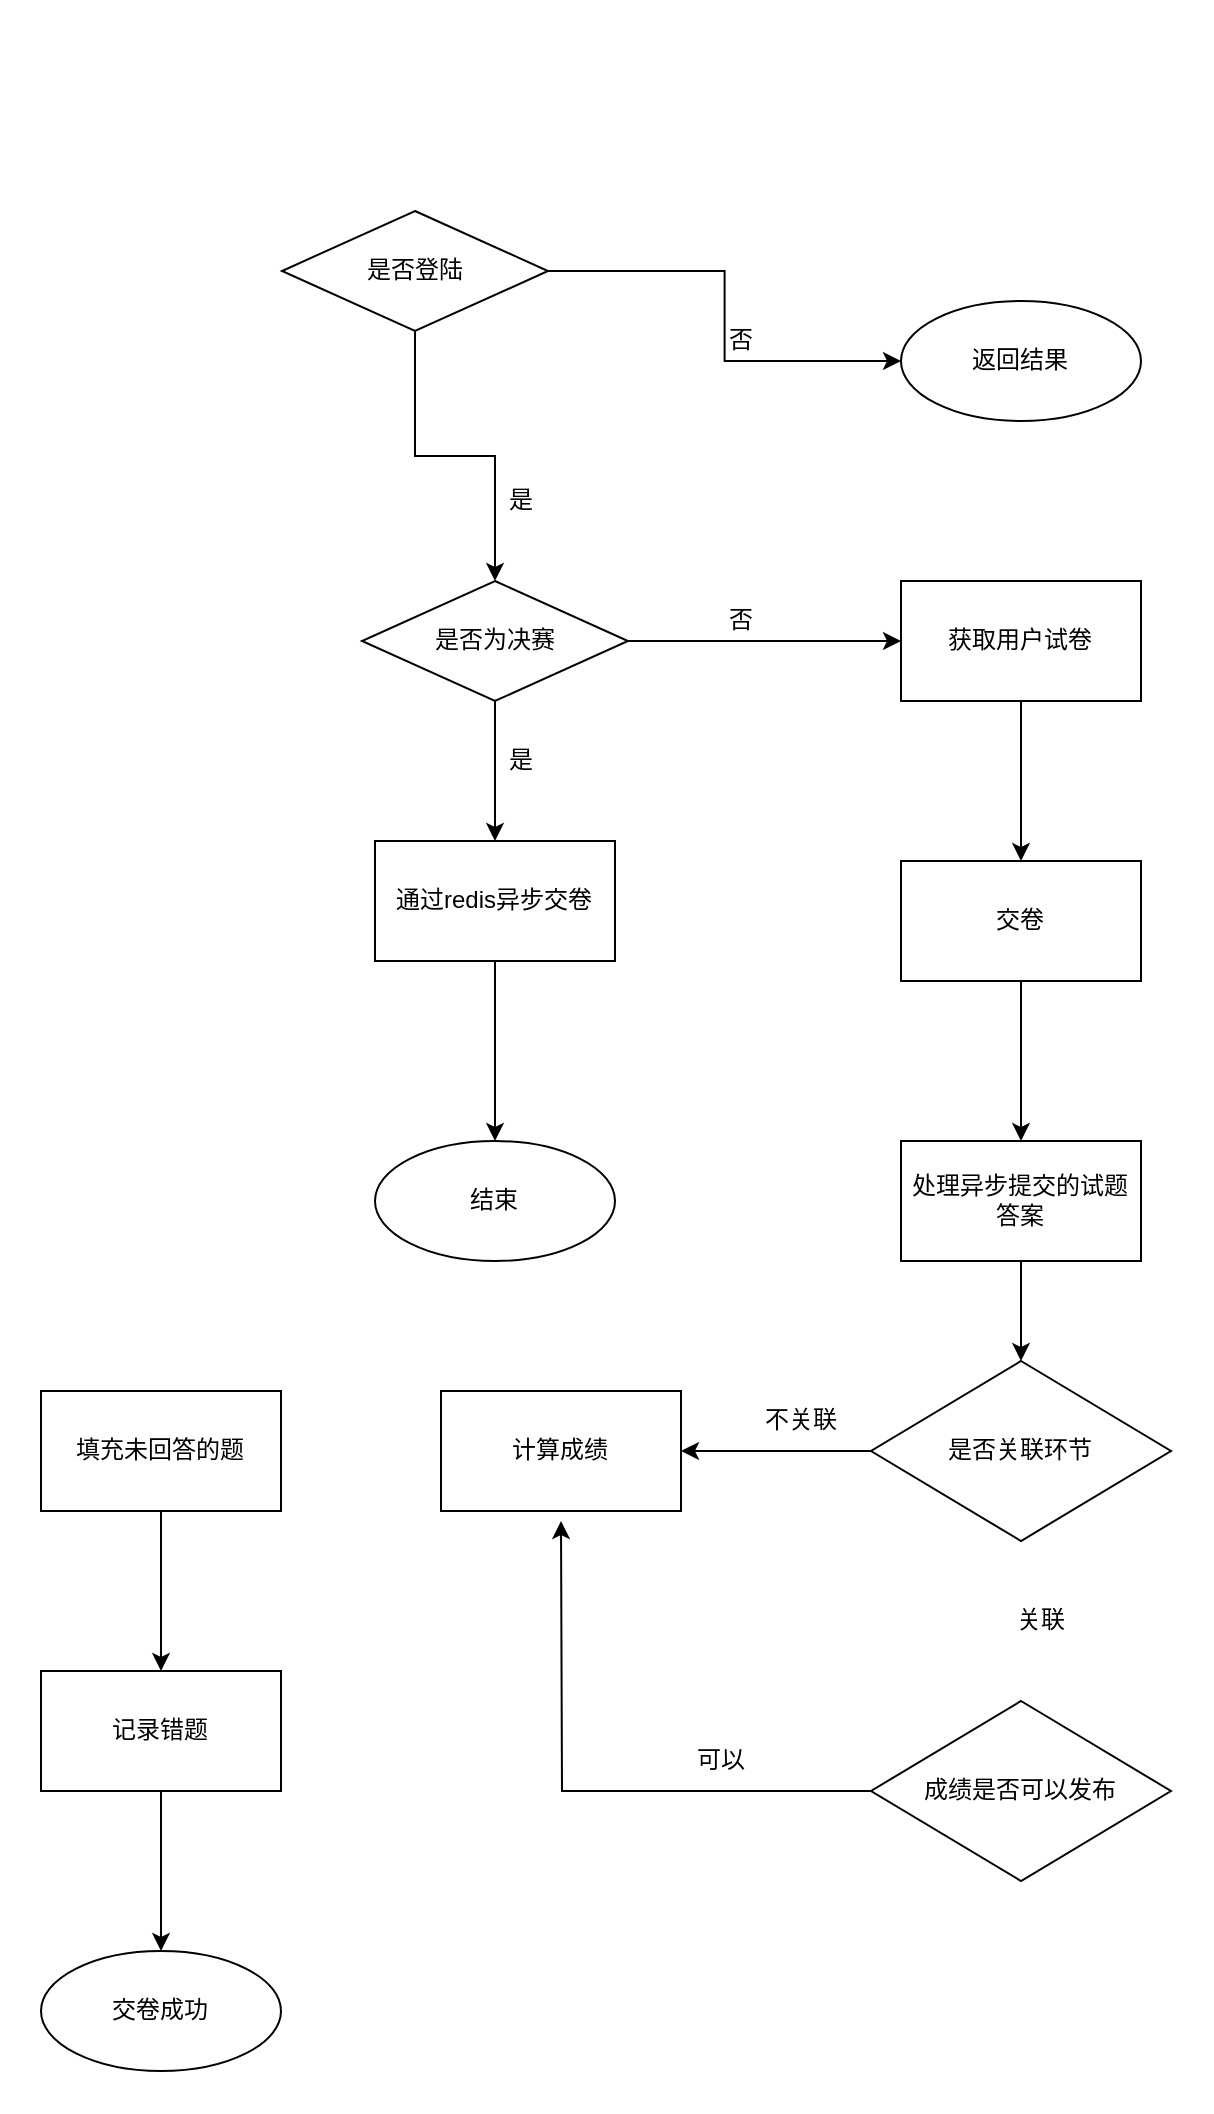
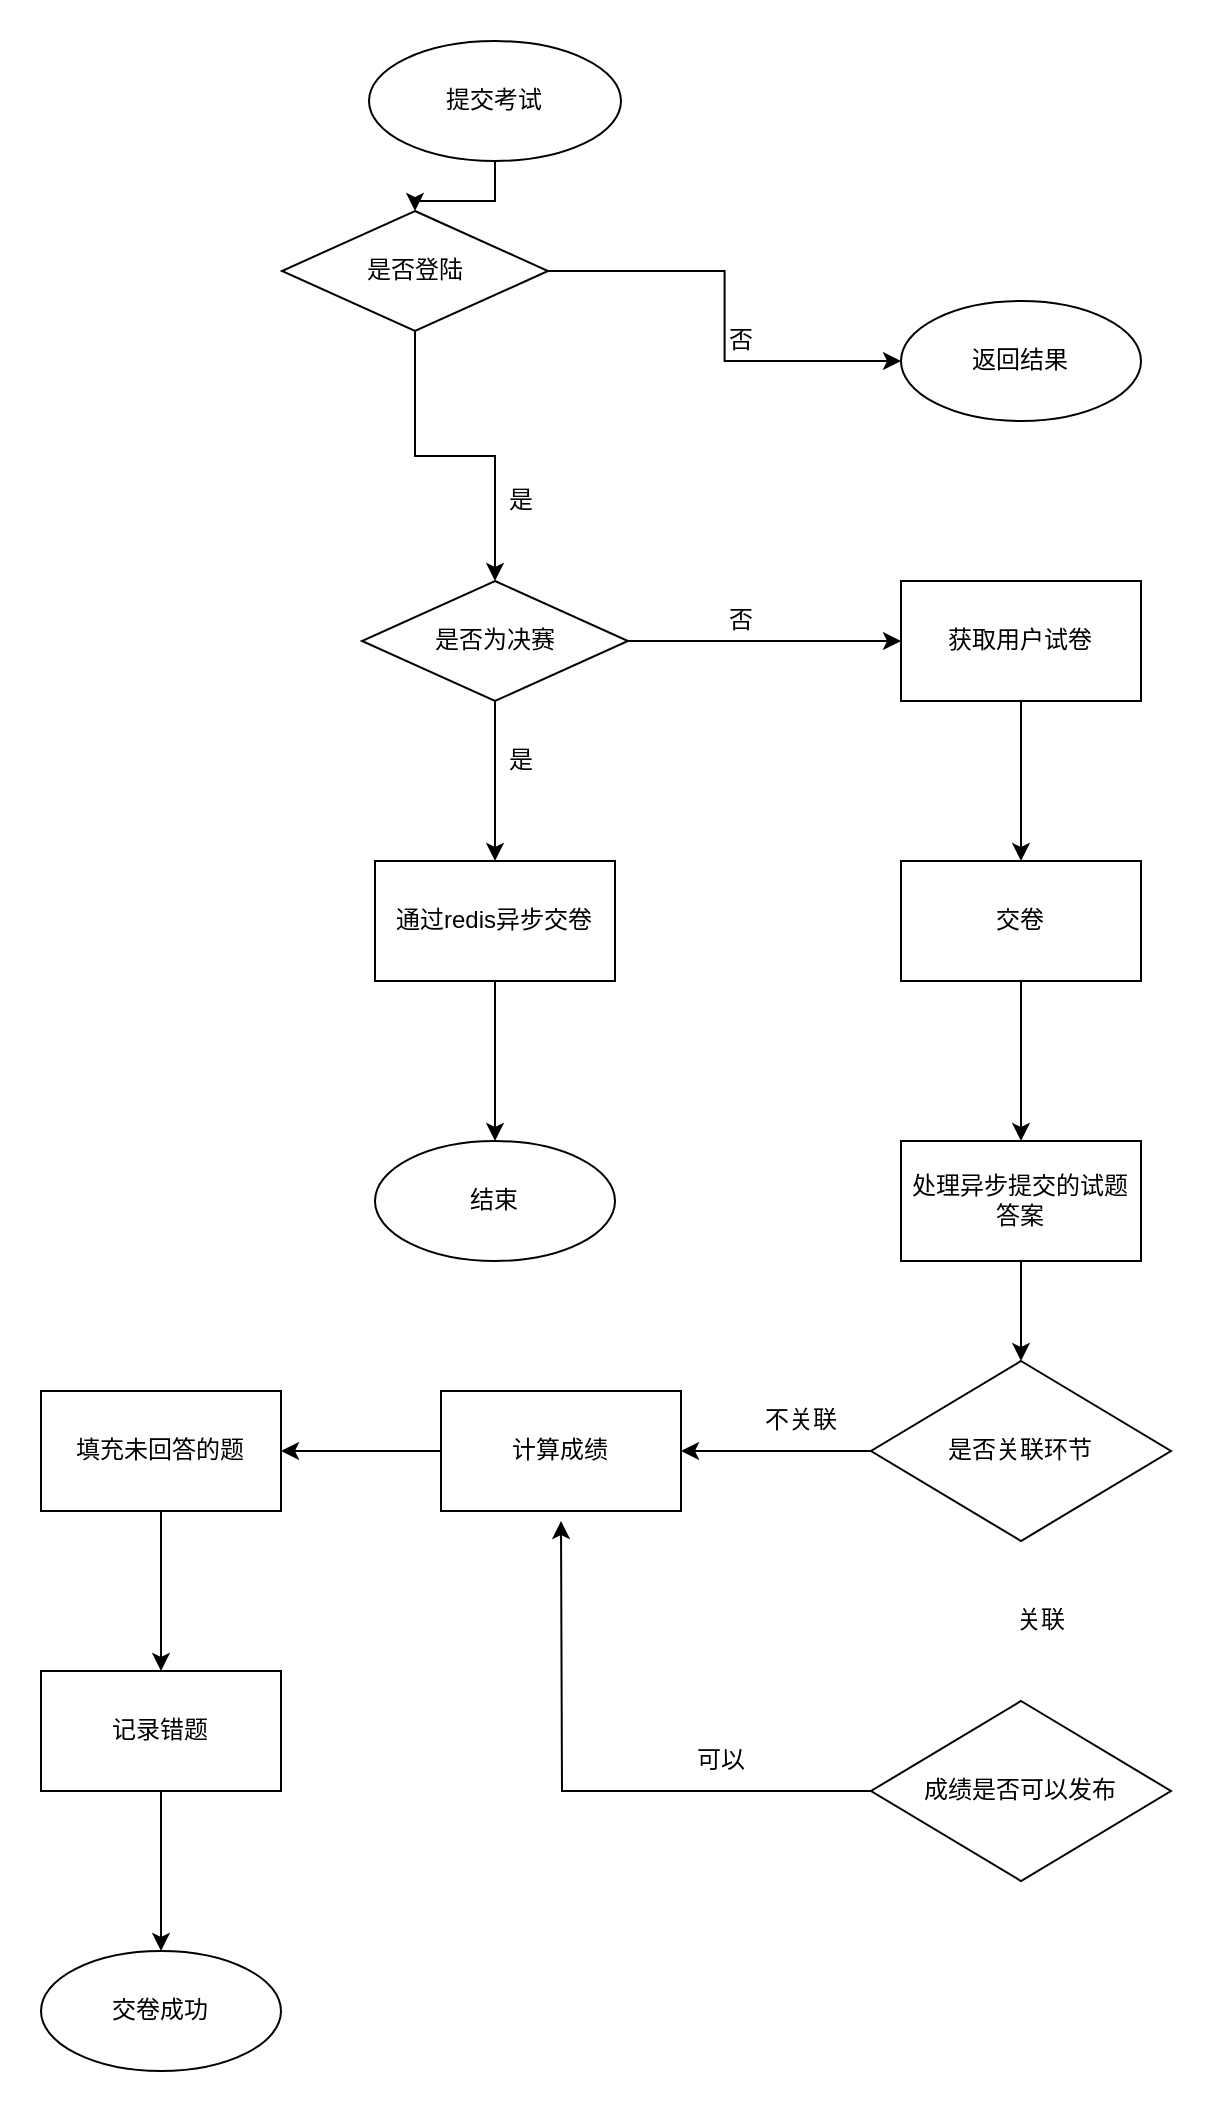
node "提交考试": added
edge "提交考试" -> "是否登陆": added
node "通过redis异步交卷": moved (495, 901) -> (495, 921)
edge "计算成绩" -> "填充未回答的题": added
